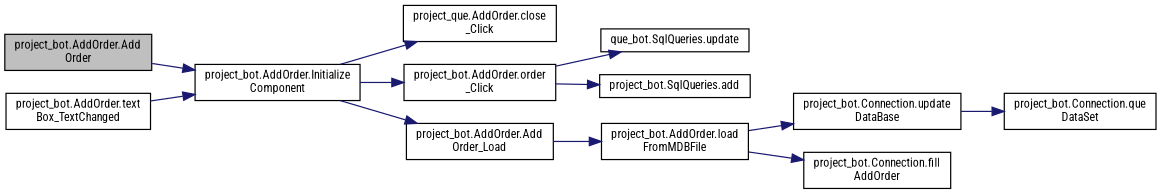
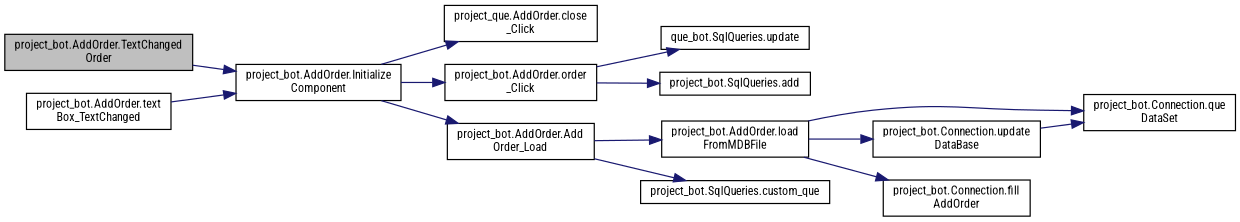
node "project_bot.AddOrder.Add Order": label "project_bot.AddOrder.Add Order" -> "project_bot.AddOrder.TextChanged Order"
edge "project_bot.AddOrder.load FromMDBFile" -> "project_bot.Connection.que DataSet": added
node "project_bot.SqlQueries.custom_que": added
